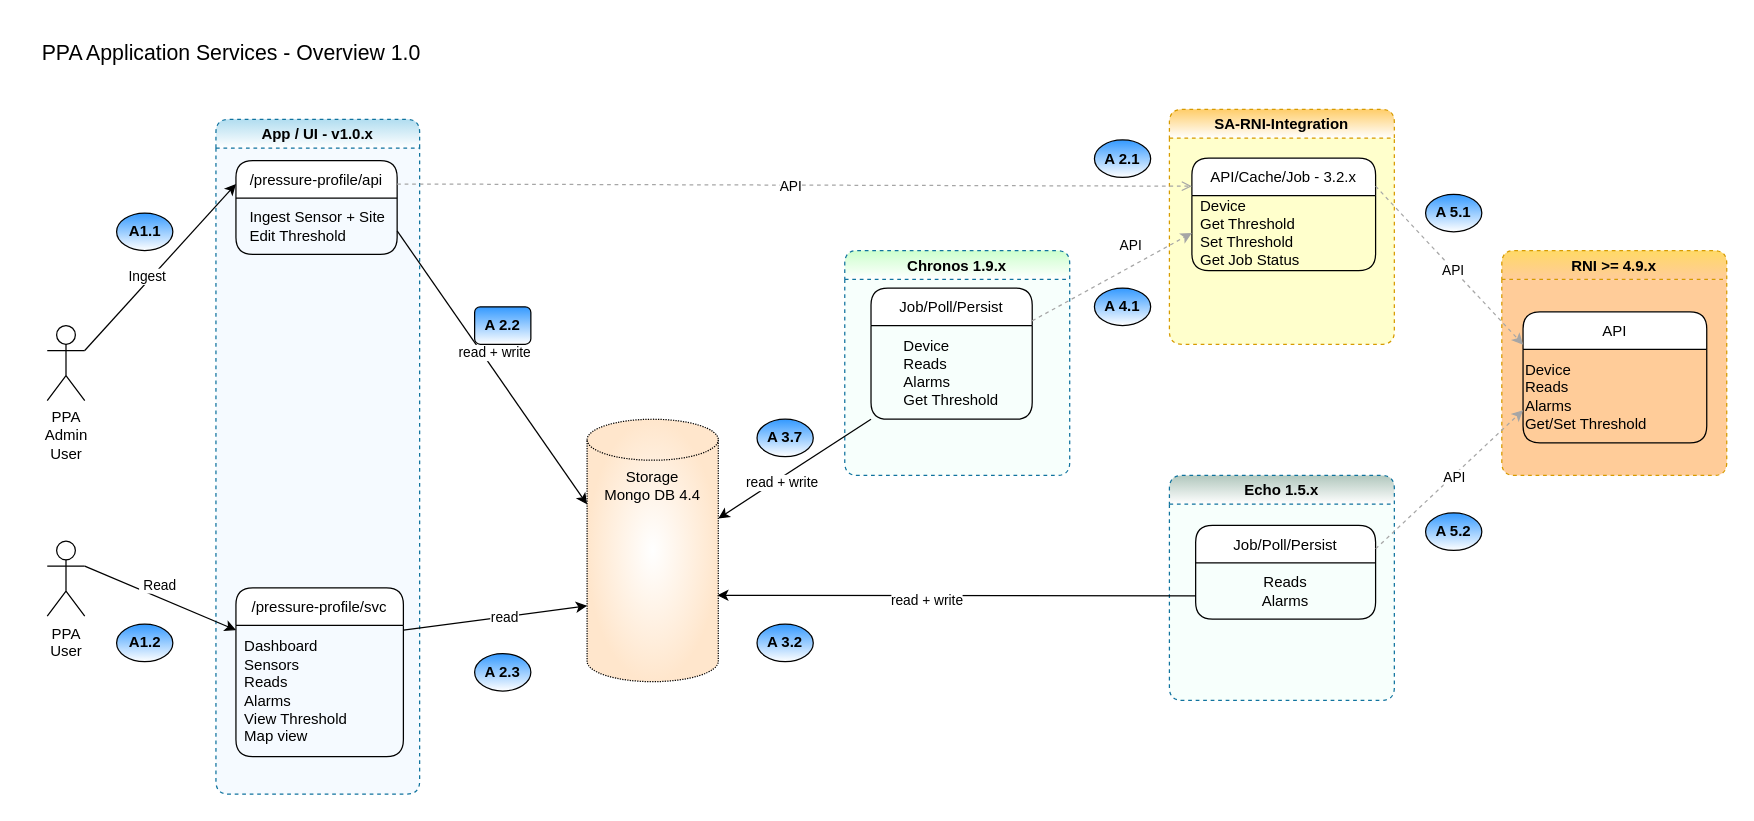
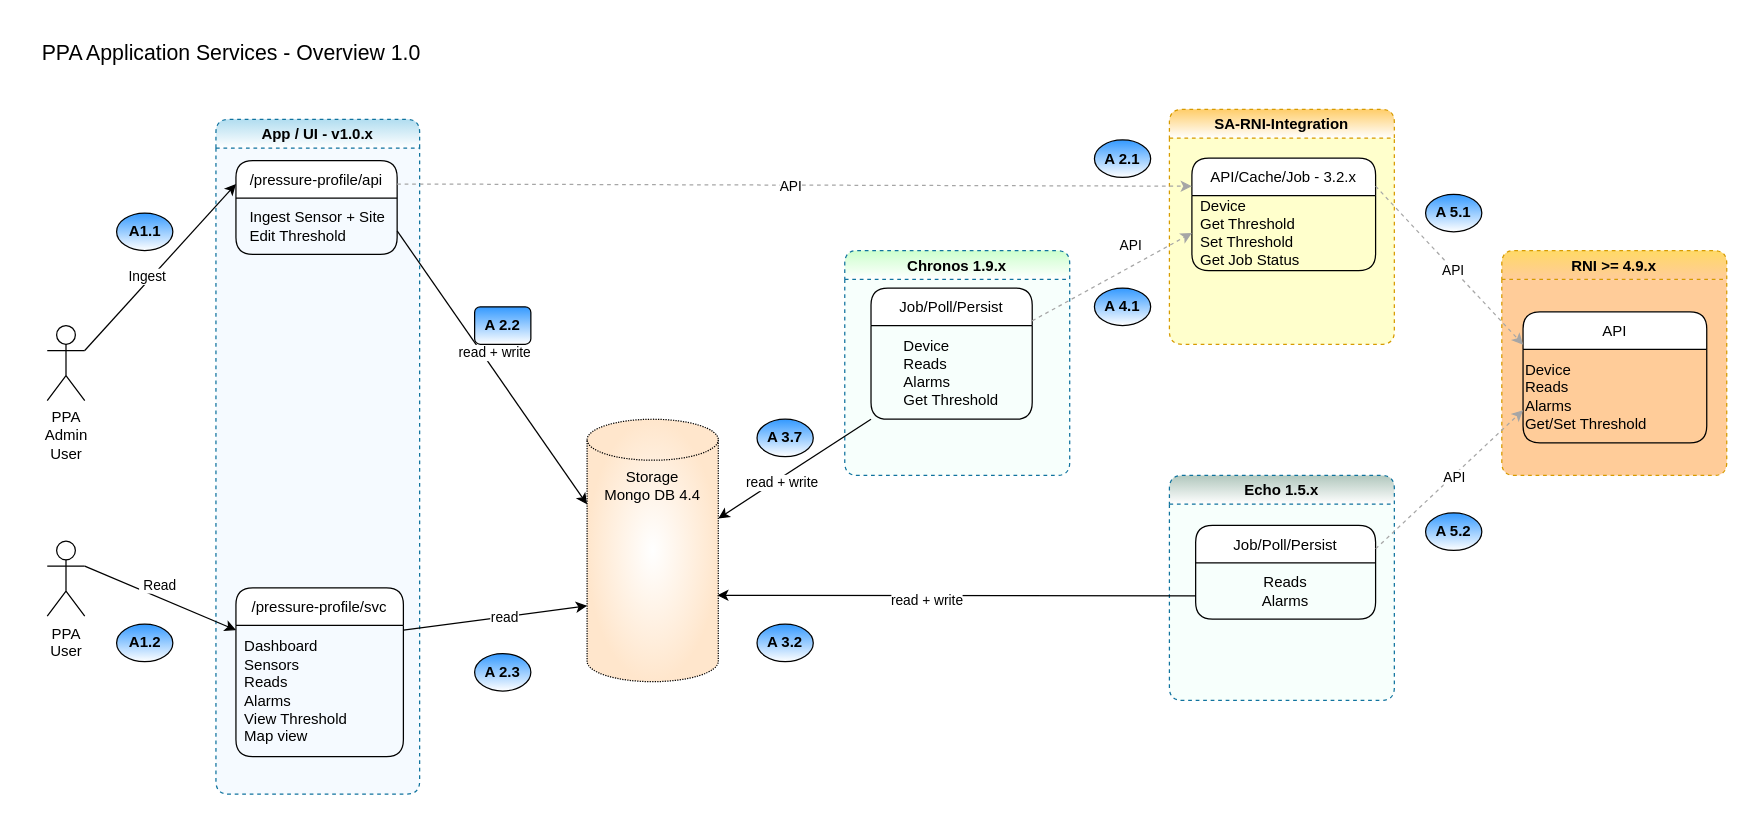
edge "/pressure-profile/api" -> "API/Cache/Job - 3.2.x": arrowhead open -> classic
